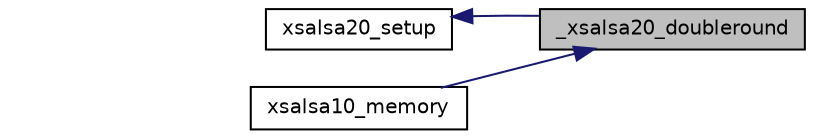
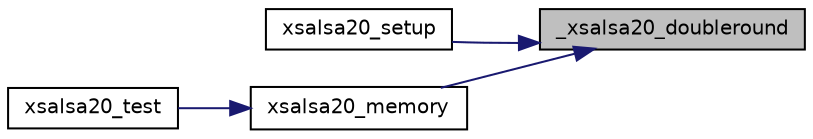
edge "_xsalsa20_doubleround" -> "xsalsa20_setup": reversed
node "xsalsa20_test": added
node "xsalsa10_memory": label "xsalsa10_memory" -> "xsalsa20_memory"
